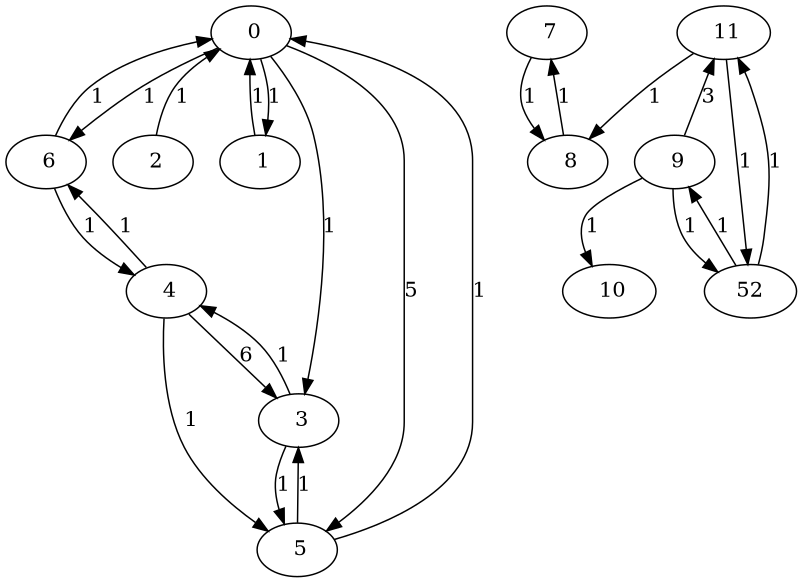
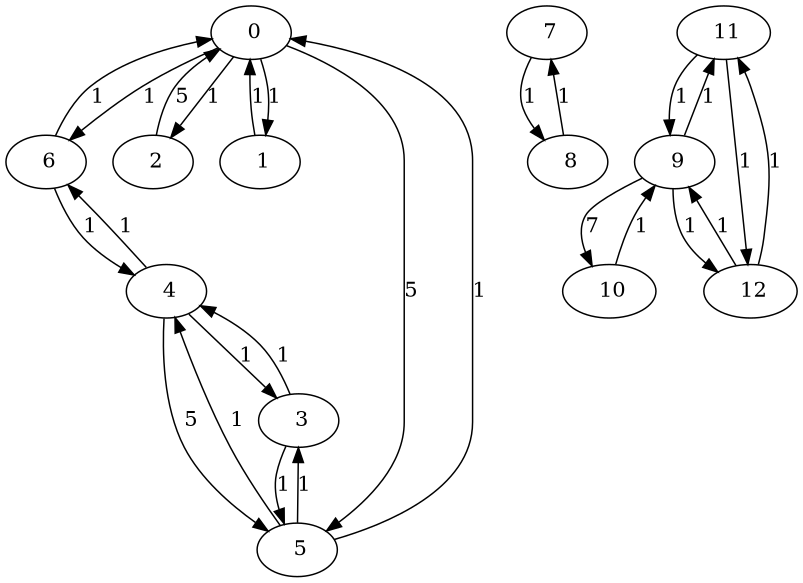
edge "11" -> "8": now "11" -> "9"
edge "2" -> "0": label "1" -> "5"
edge "9" -> "11": label "3" -> "1"
edge "0" -> "3": now "0" -> "2"
edge "9" -> "10": label "1" -> "7"
edge "10" -> "9": added, label "1"
node "52": label "52" -> "12"
edge "4" -> "3": label "6" -> "1"
edge "4" -> "5": label "1" -> "5"
edge "5" -> "4": added, label "1"
